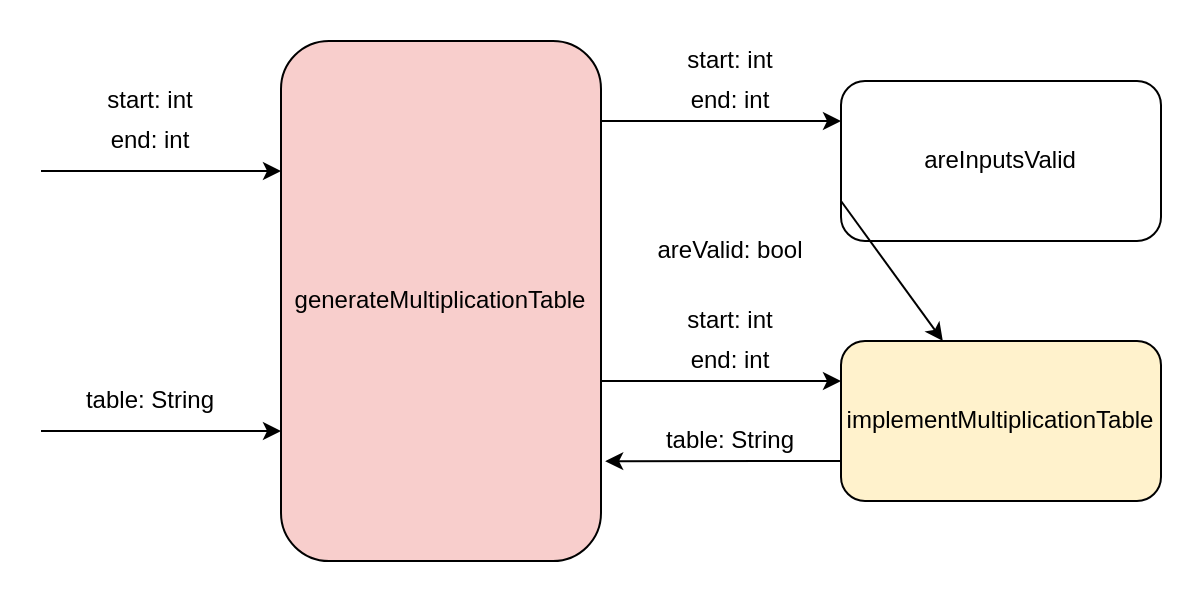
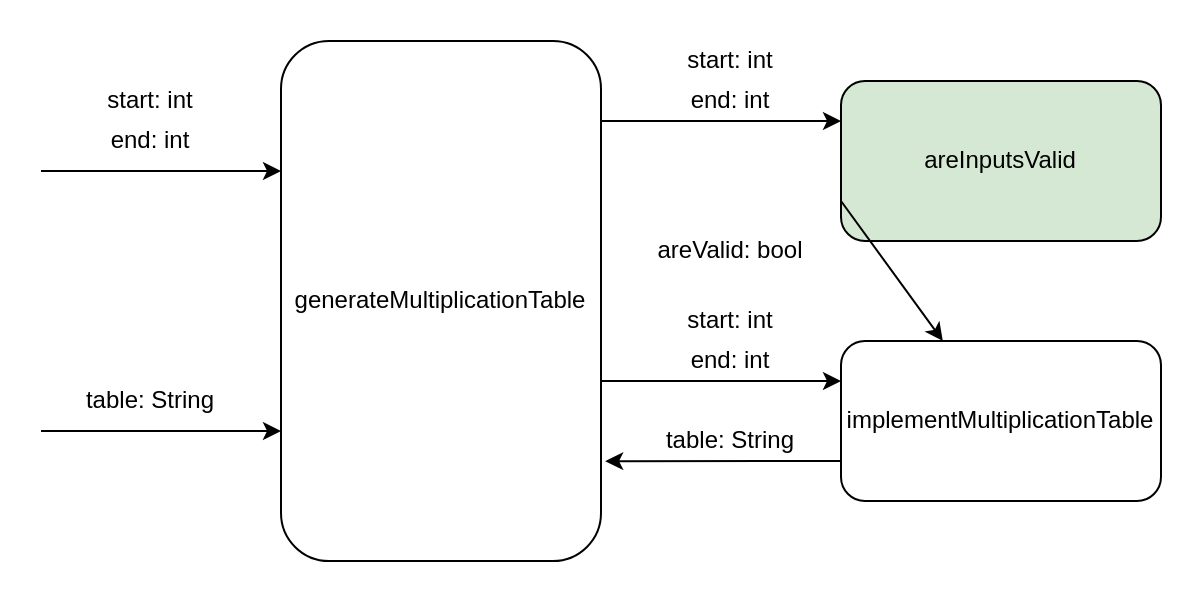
node "areInputsValid": fillcolor #ffffff -> #d5e8d4
node "generateMultiplicationTable": fillcolor #f8cecc -> #ffffff
node "implementMultiplicationTable": fillcolor #fff2cc -> #ffffff
